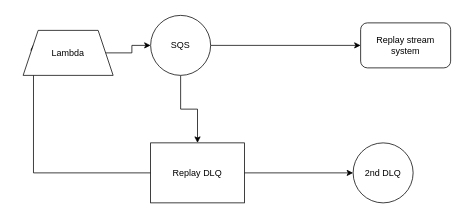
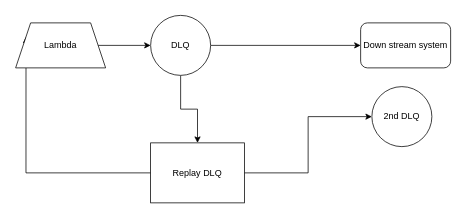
node "SQS": label "SQS" -> "DLQ"
node "Replay stream system": label "Replay stream system" -> "Down stream system"
node "Lambda": moved (68, 53) -> (60, 45)
node "2nd DLQ": moved (383, 173) -> (402, 117)
